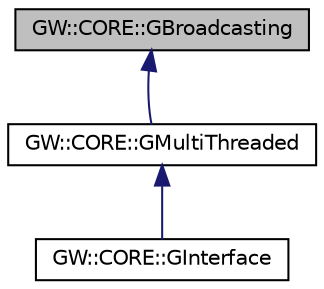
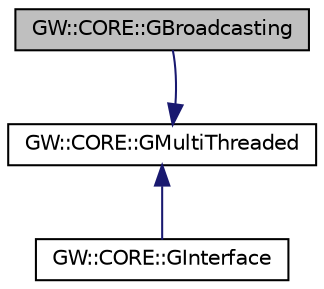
edge "GW::CORE::GMultiThreaded" -> "GW::CORE::GBroadcasting": reversed
